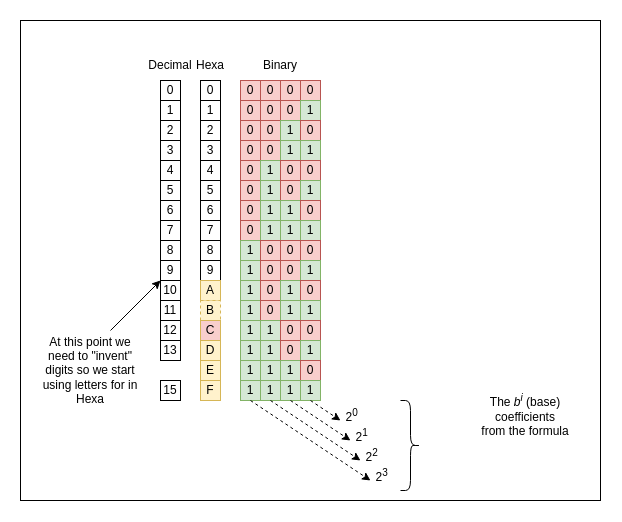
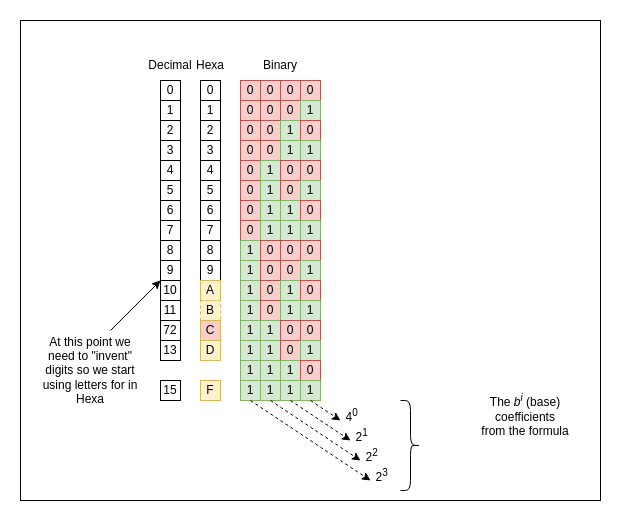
node "12": label "12" -> "72"
node "E": removed
node "20": label "20" -> "40"
